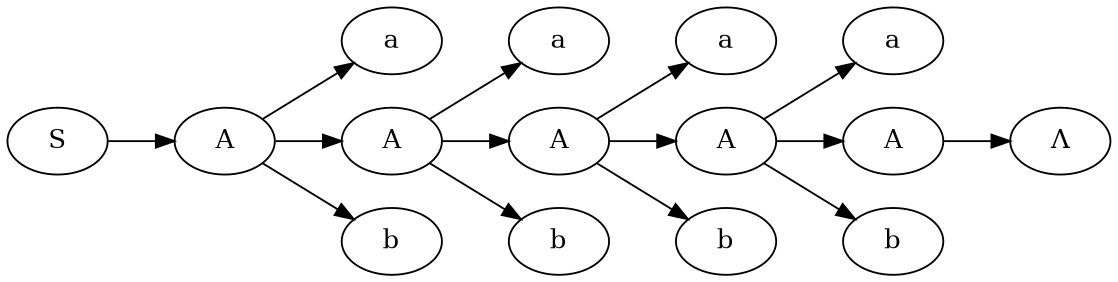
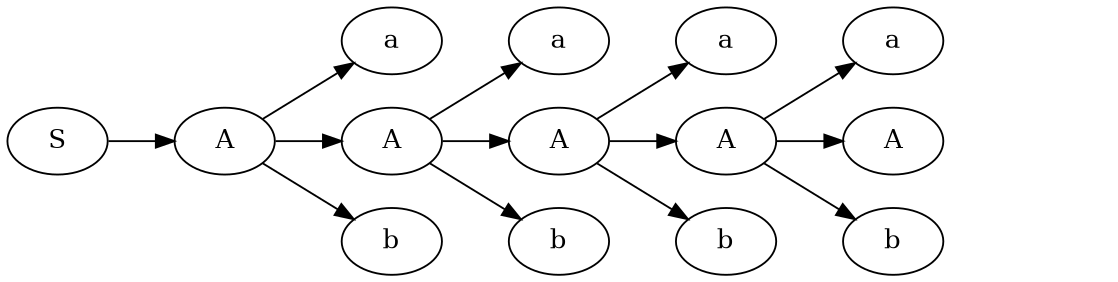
node "Λ": removed
